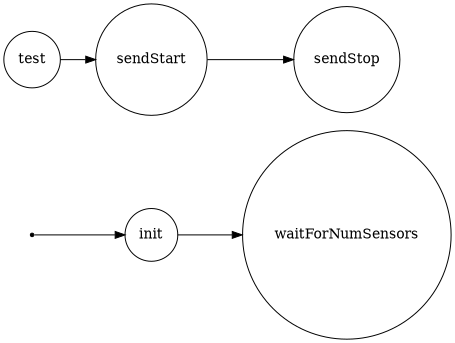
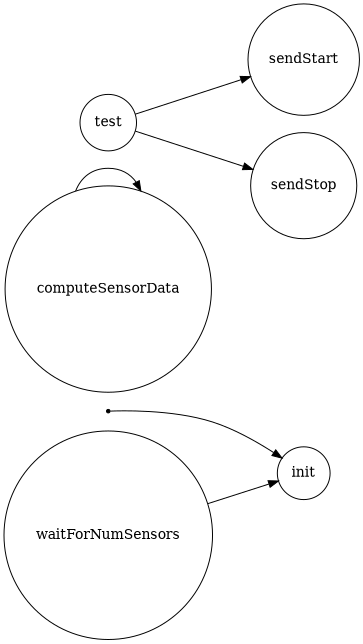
edge "sendStart" -> "sendStop": now "test" -> "sendStop"
edge "init" -> "waitForNumSensors": reversed
node "computeSensorData": added
